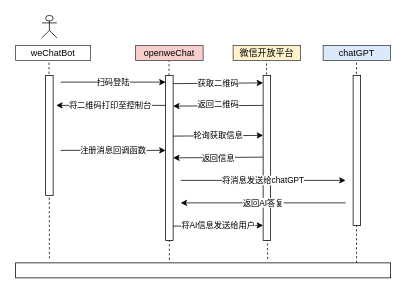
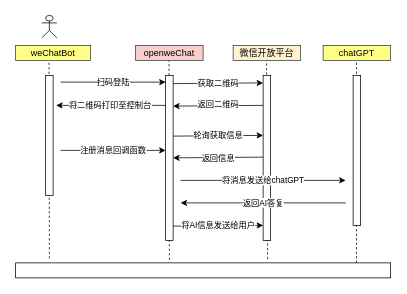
node "weChatBot": fillcolor #ffffff -> #ffff88
node "chatGPT": fillcolor #dae8fc -> #ffff88
